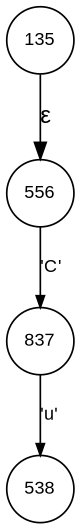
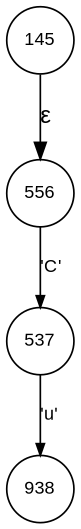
node "135": label "135" -> "145"
node "837": label "837" -> "537"
node "538": label "538" -> "938"
